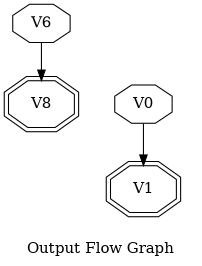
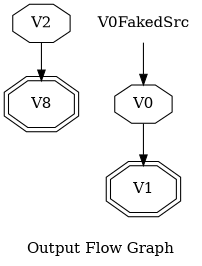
node "V6": label "V6" -> "V2"
node "V0FakedSrc": added
